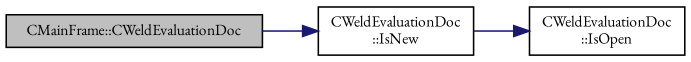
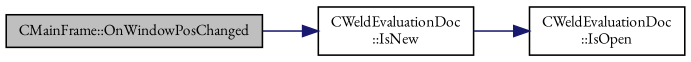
node "CMainFrame::CWeldEvaluationDoc": label "CMainFrame::CWeldEvaluationDoc" -> "CMainFrame::OnWindowPosChanged"
